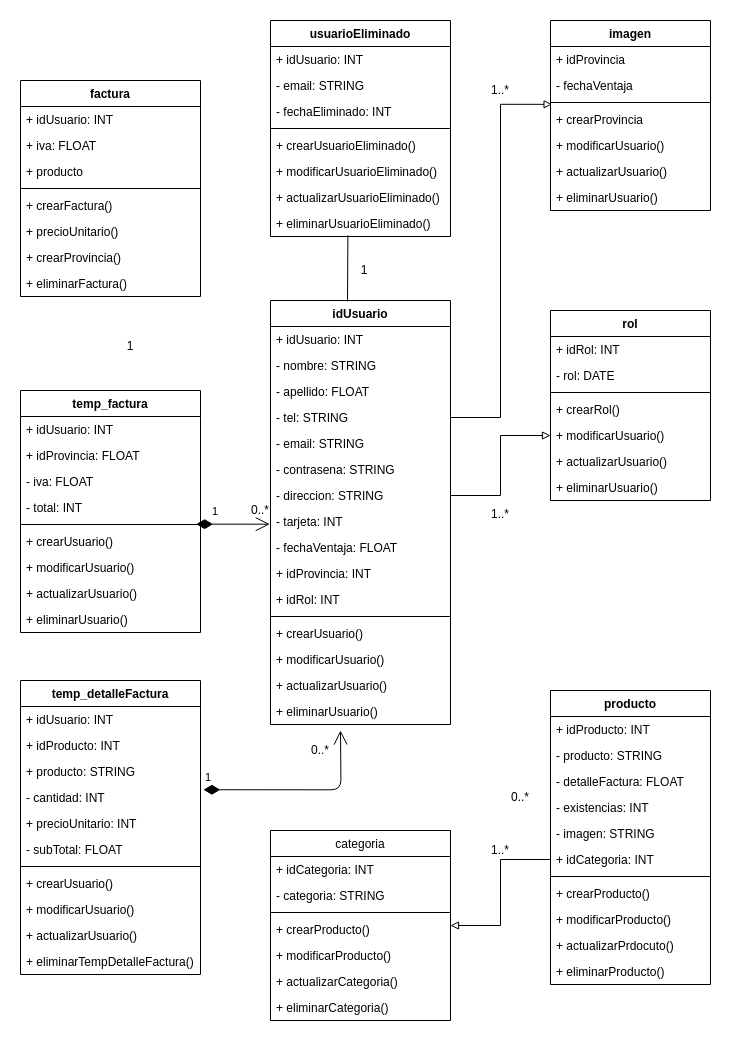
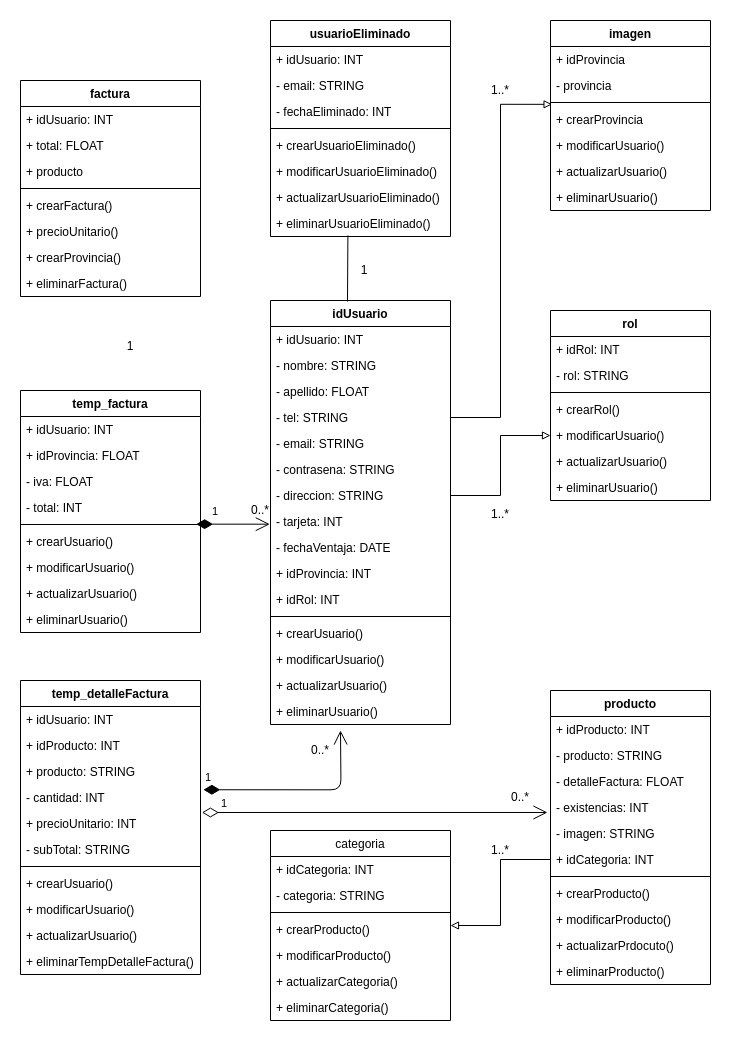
node "- fechaVentaja": label "- fechaVentaja" -> "- provincia"
node "+ iva: FLOAT": label "+ iva: FLOAT" -> "+ total: FLOAT"
node "- rol: DATE": label "- rol: DATE" -> "- rol: STRING"
node "- fechaVentaja: FLOAT": label "- fechaVentaja: FLOAT" -> "- fechaVentaja: DATE"
edge "- existencias: INT" -- "+ precioUnitario: INT": added, label "1"
node "- subTotal: FLOAT": label "- subTotal: FLOAT" -> "- subTotal: STRING"
